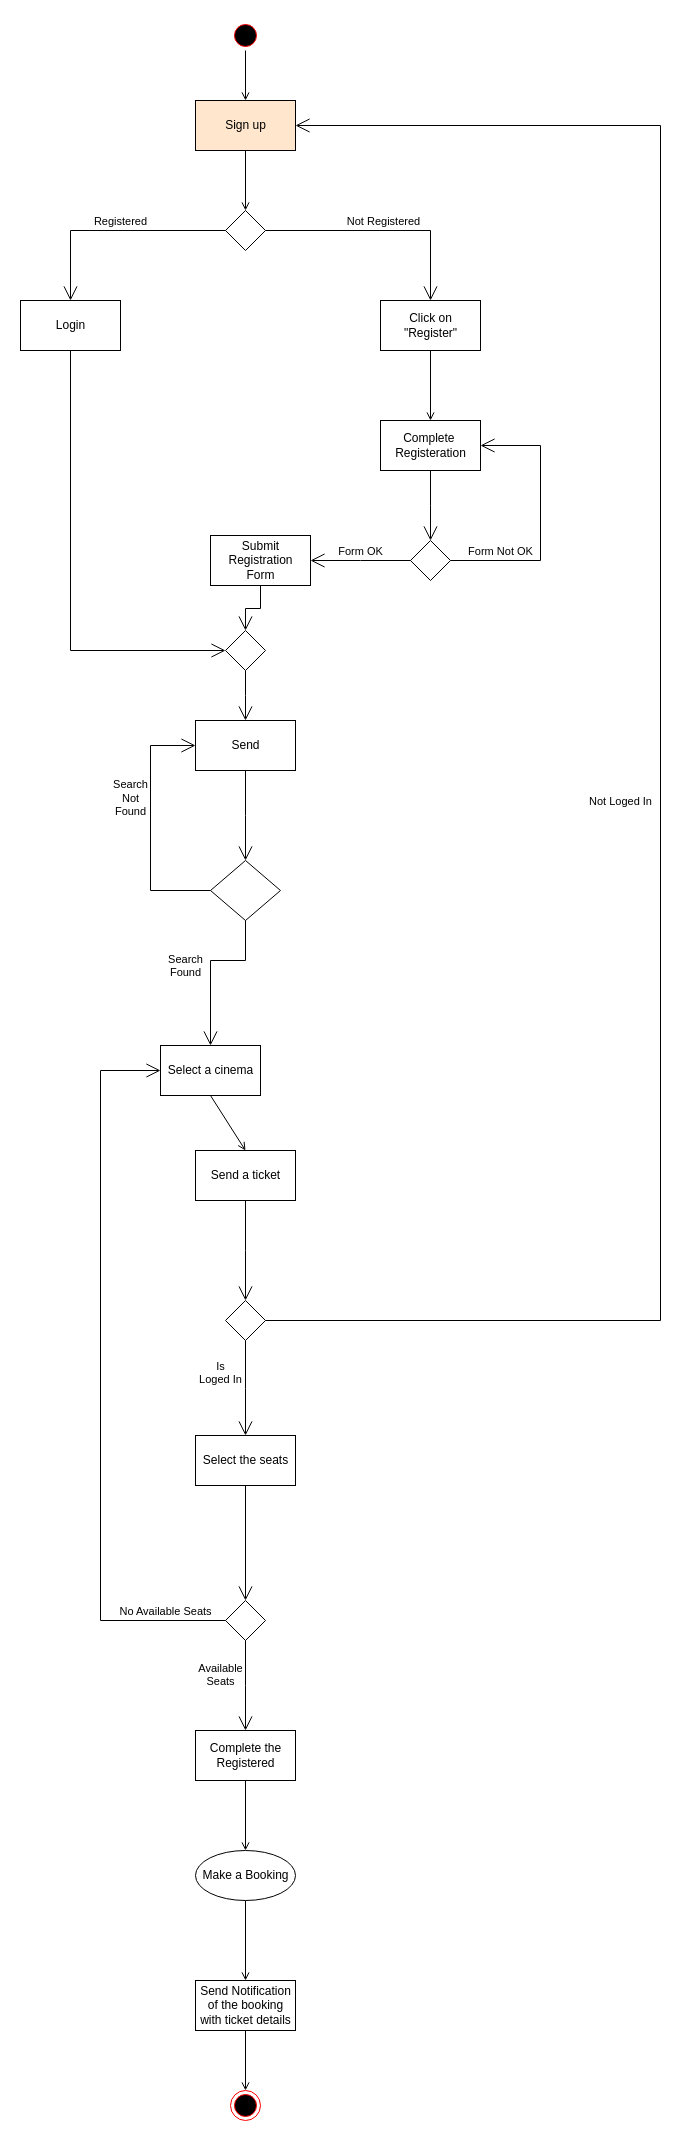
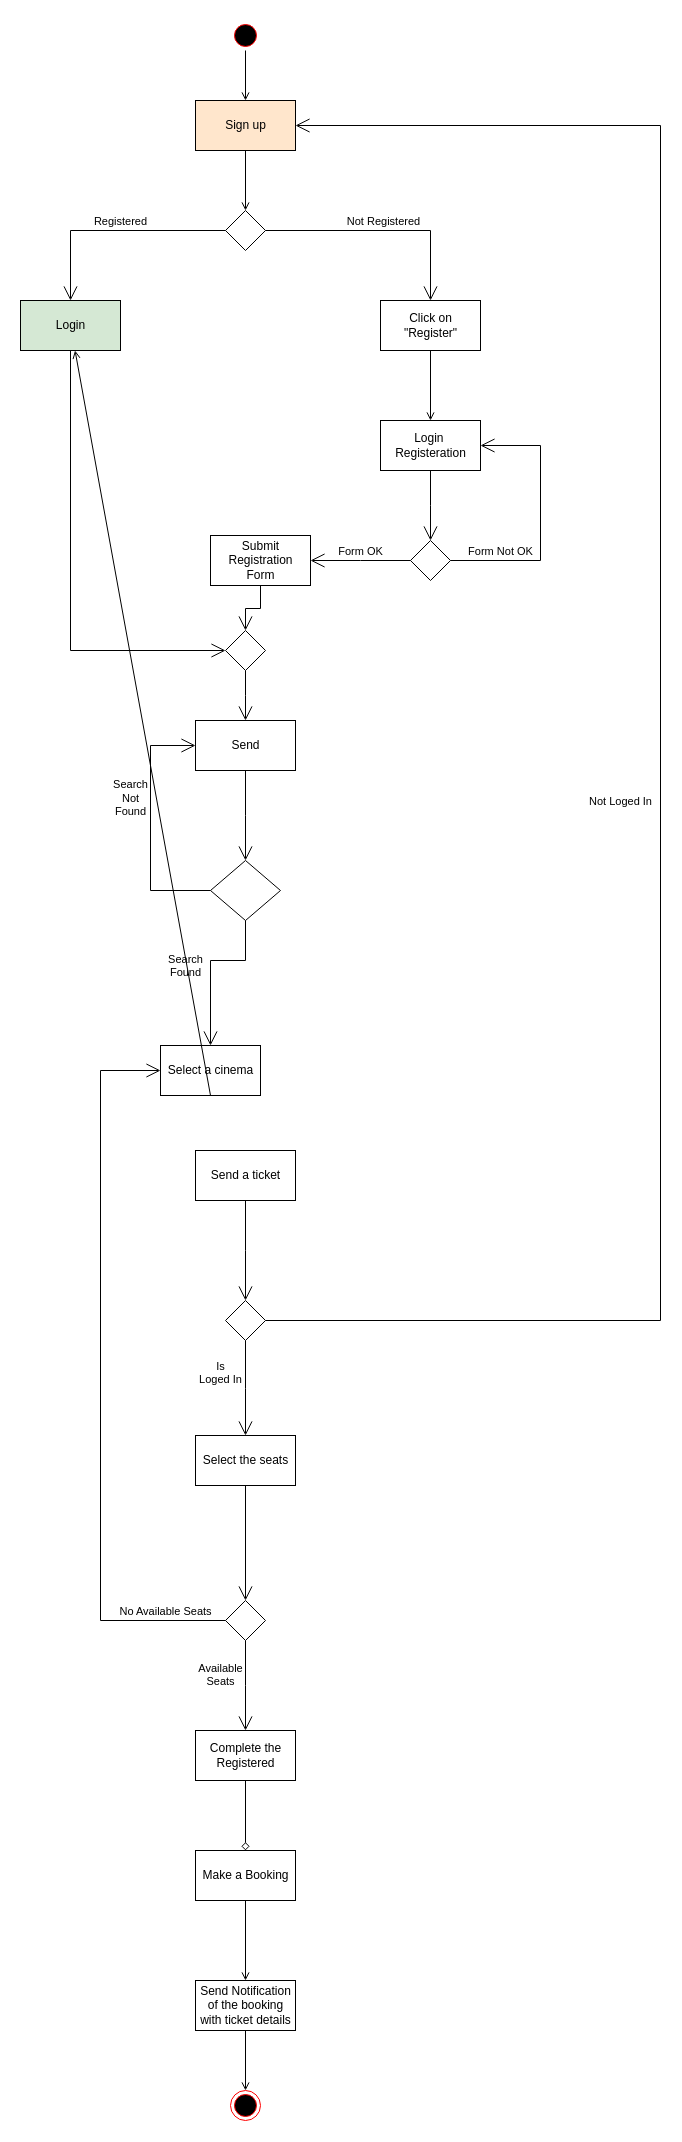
node "Login": fillcolor #ffffff -> #d5e8d4
node "Complete Registeration": label "Complete Registeration" -> "Login Registeration"
edge "Select a cinema" -> "Send a ticket": now "Select a cinema" -> "Login"
edge "Complete the Registered" -> "Make a Booking": arrowhead open -> diamond
node "Make a Booking": shape ellipse -> rectangle
